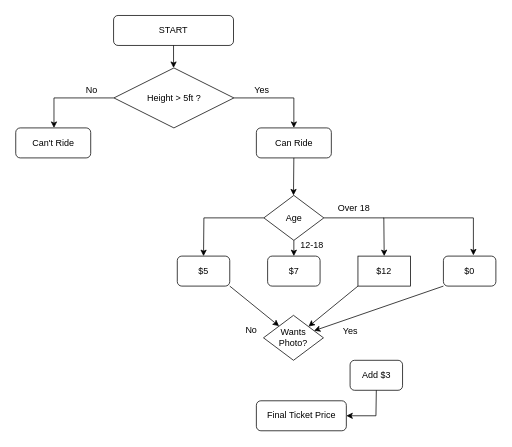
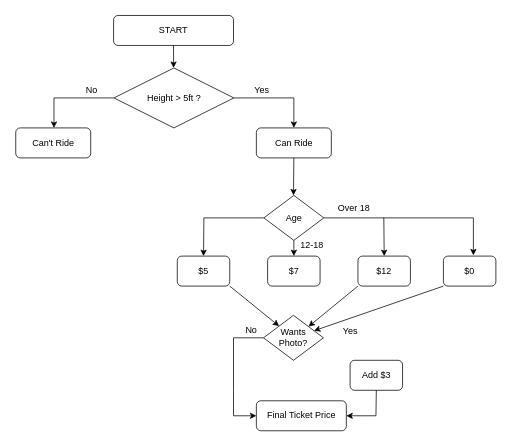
node "$12": shape rectangle -> rounded rectangle
edge "Wants Photo?" -> "Final Ticket Price": added
